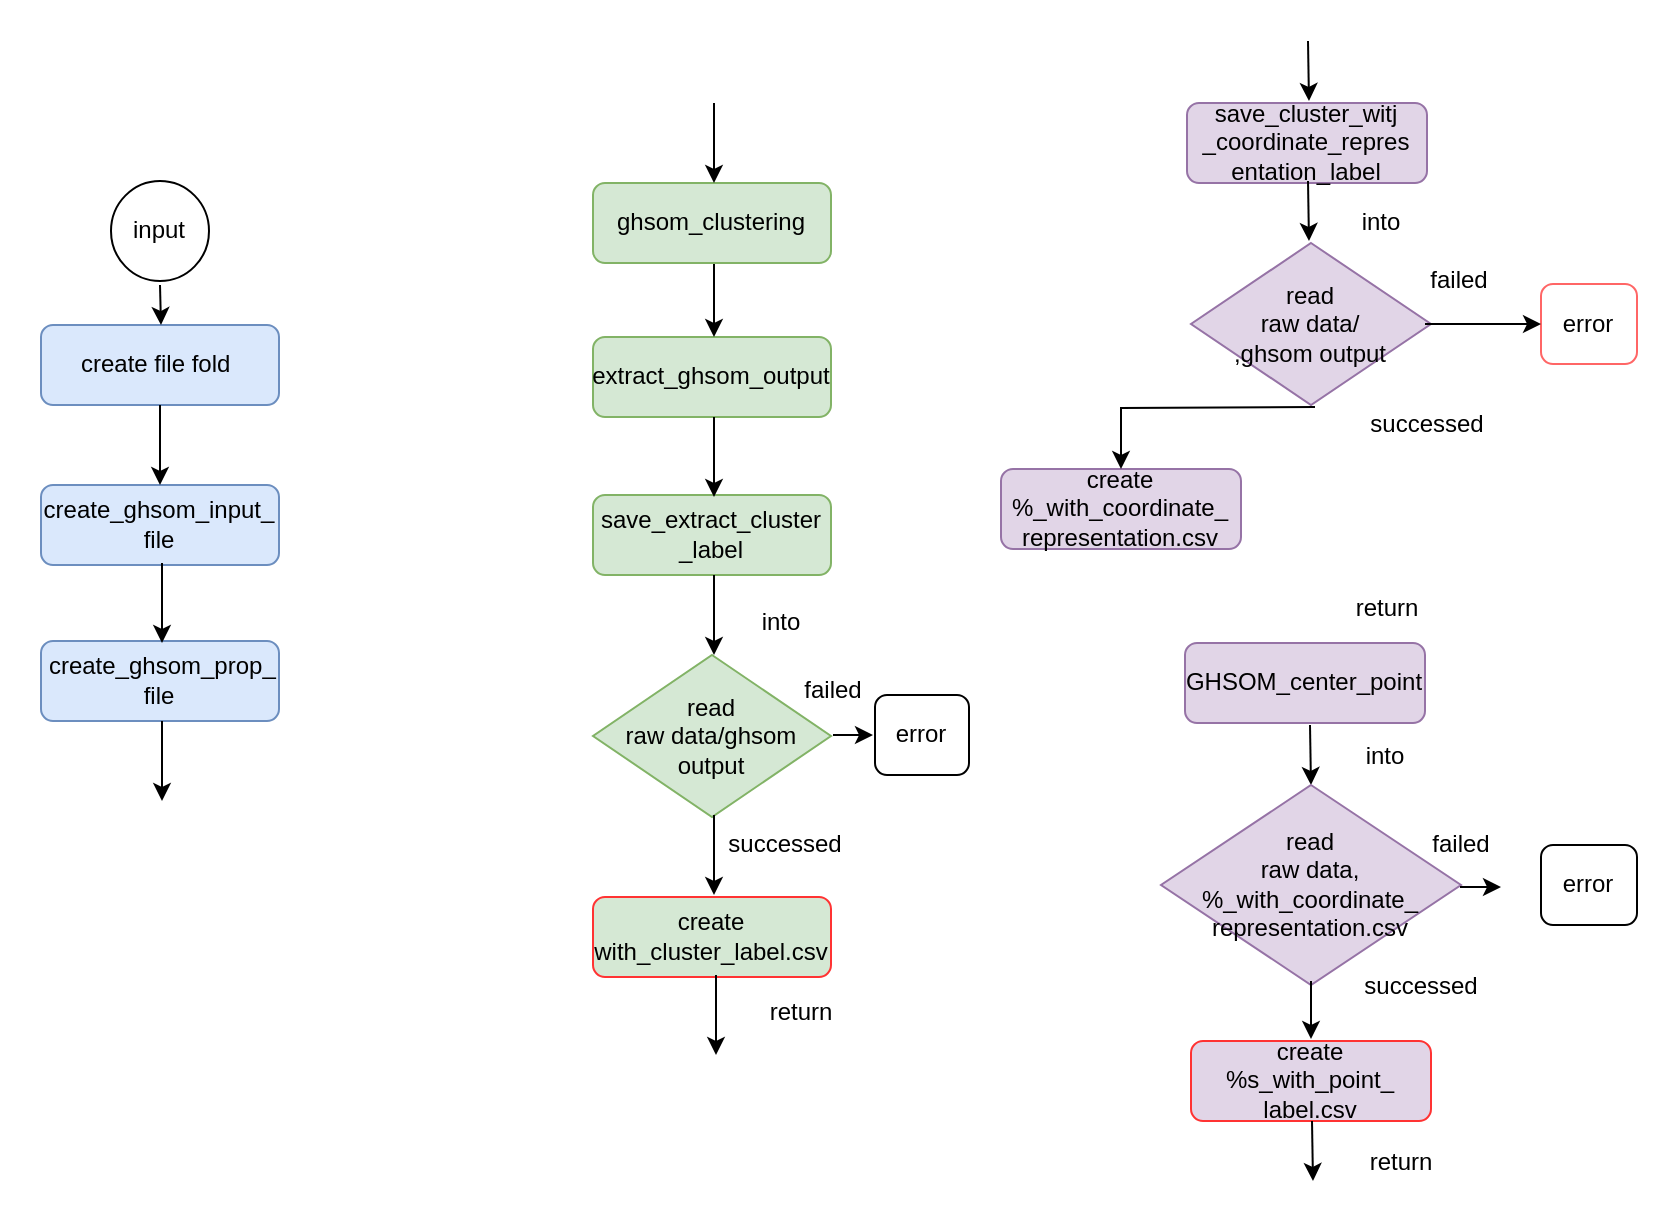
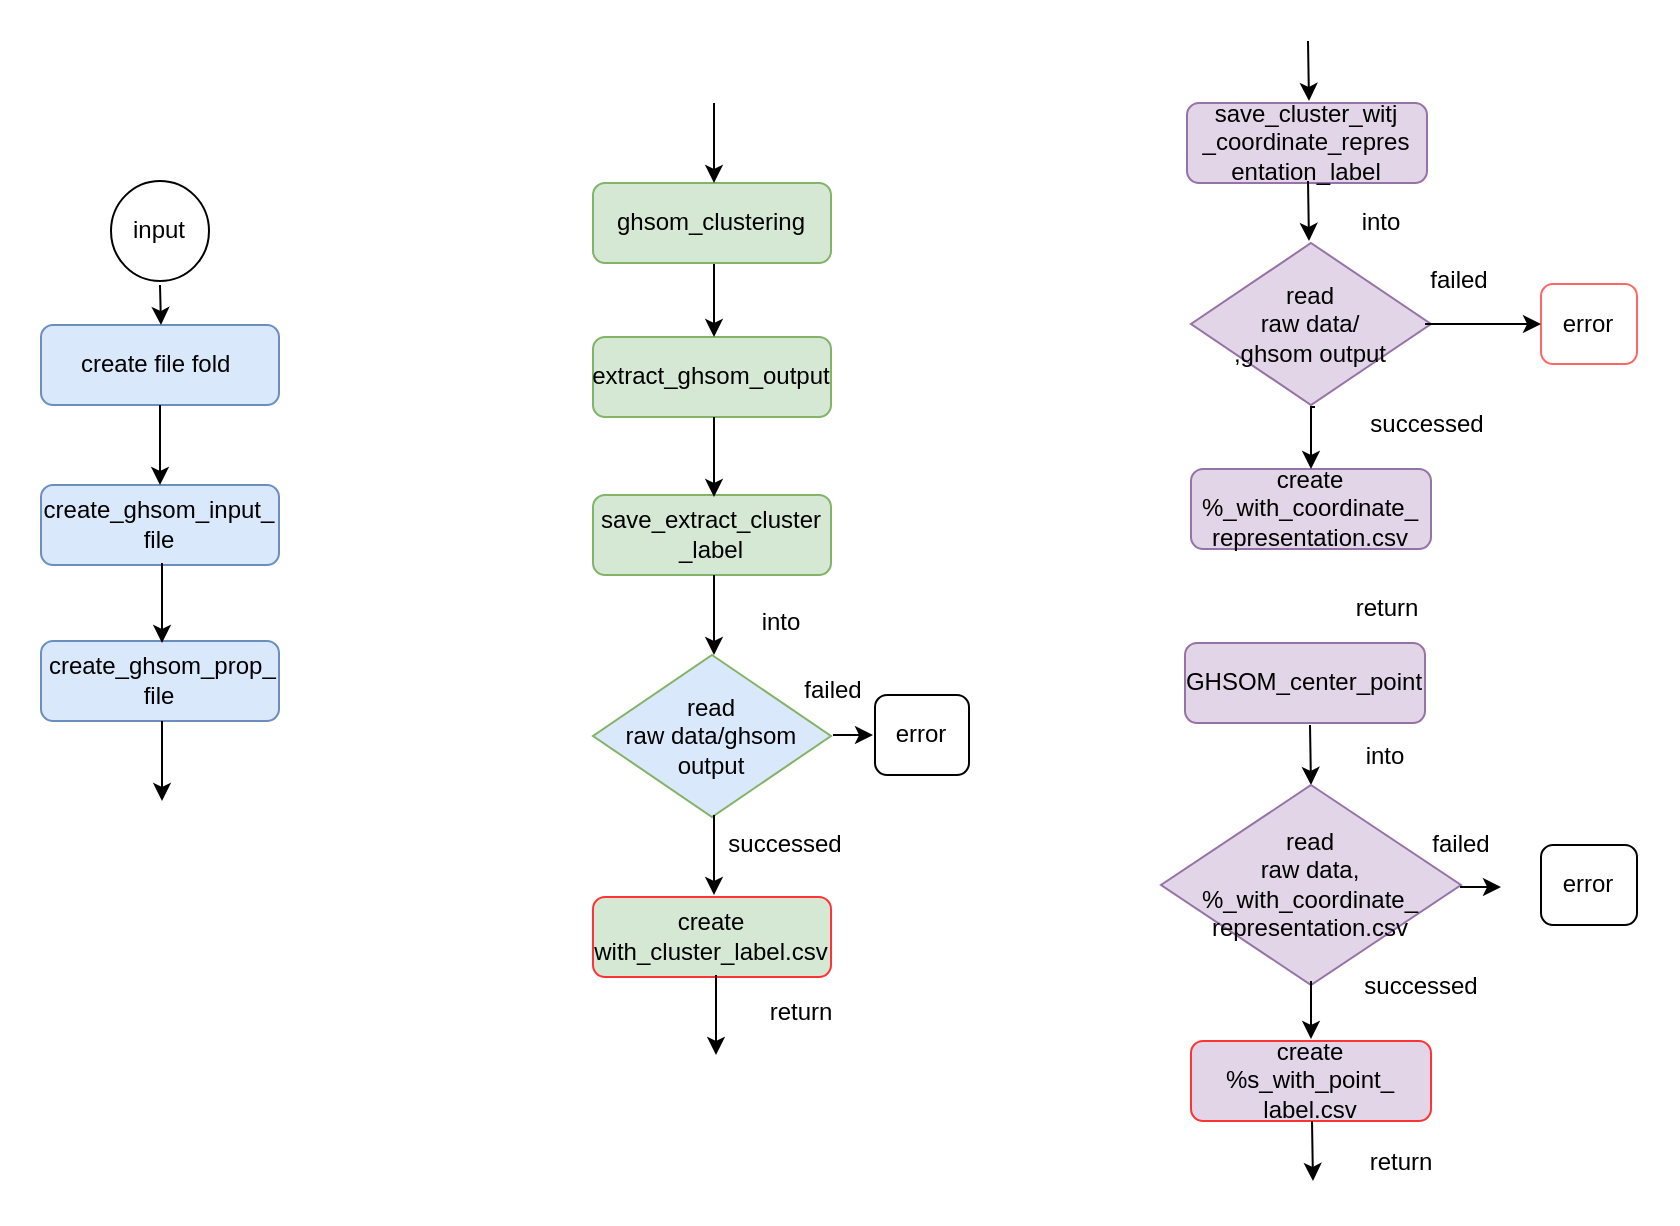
node "create %_with_coordinate_ representation.csv": moved (1121, 509) -> (1311, 509)
node "read raw data/ghsom output": fillcolor #d5e8d4 -> #dae8fc
